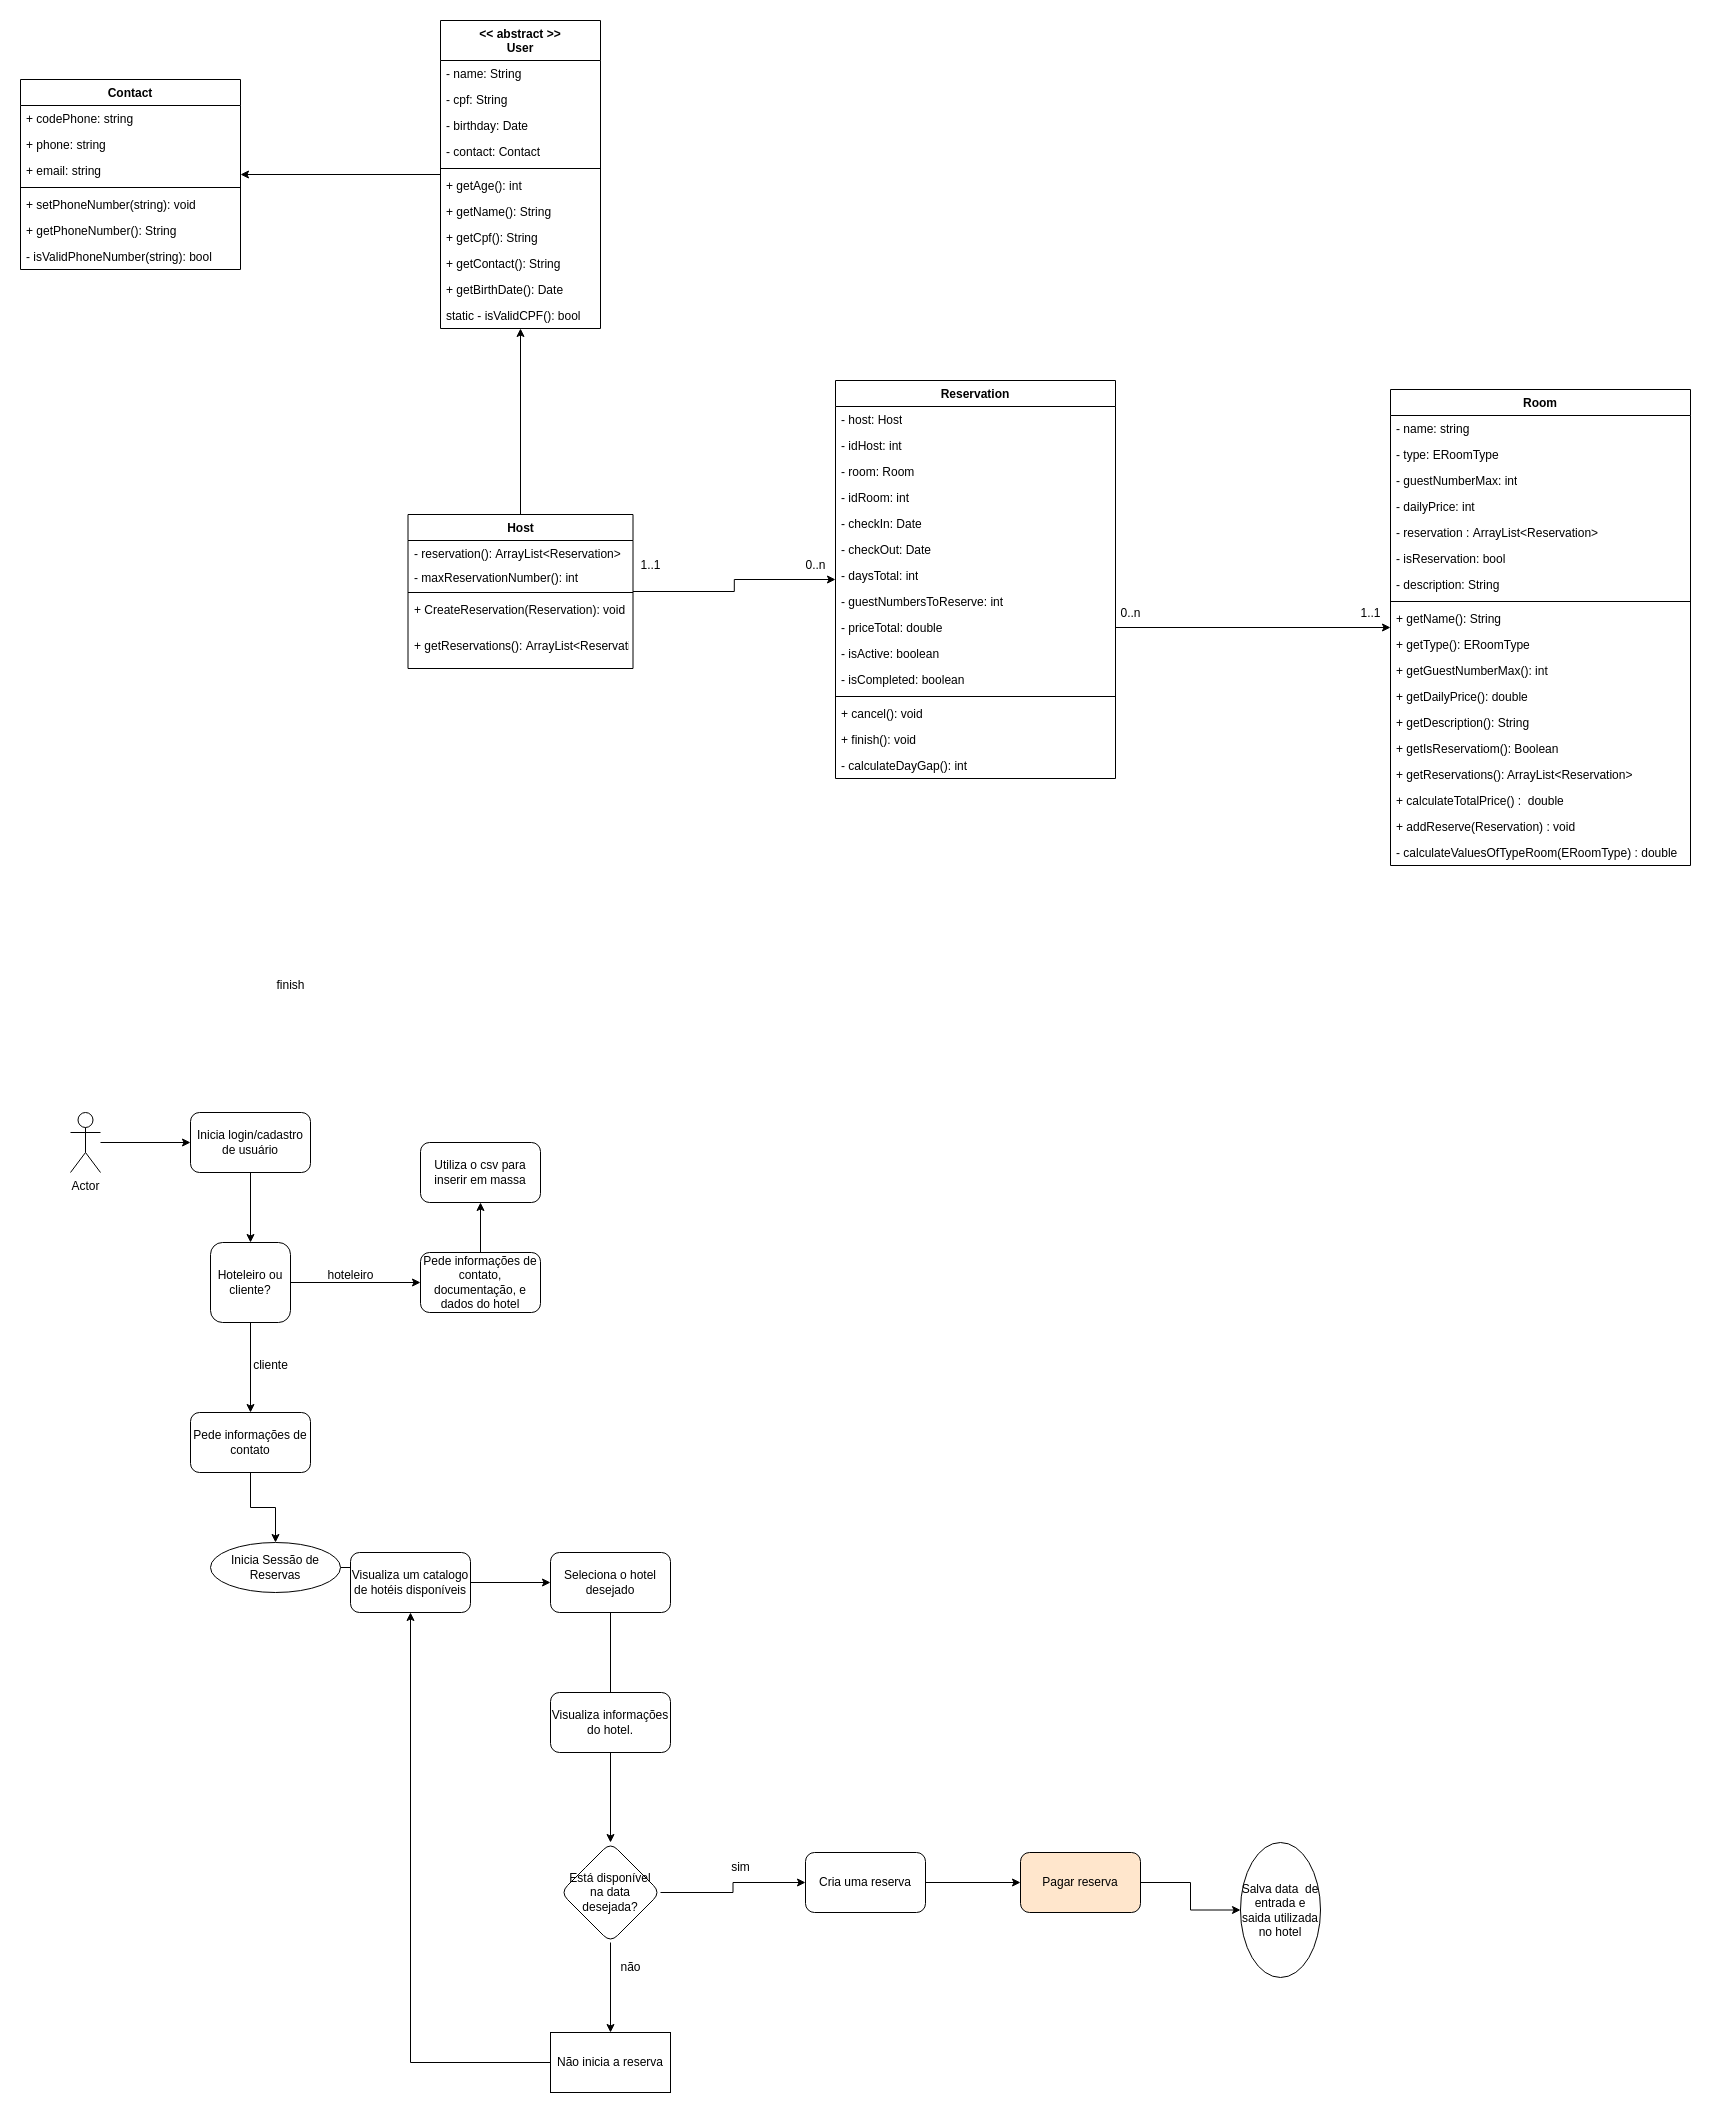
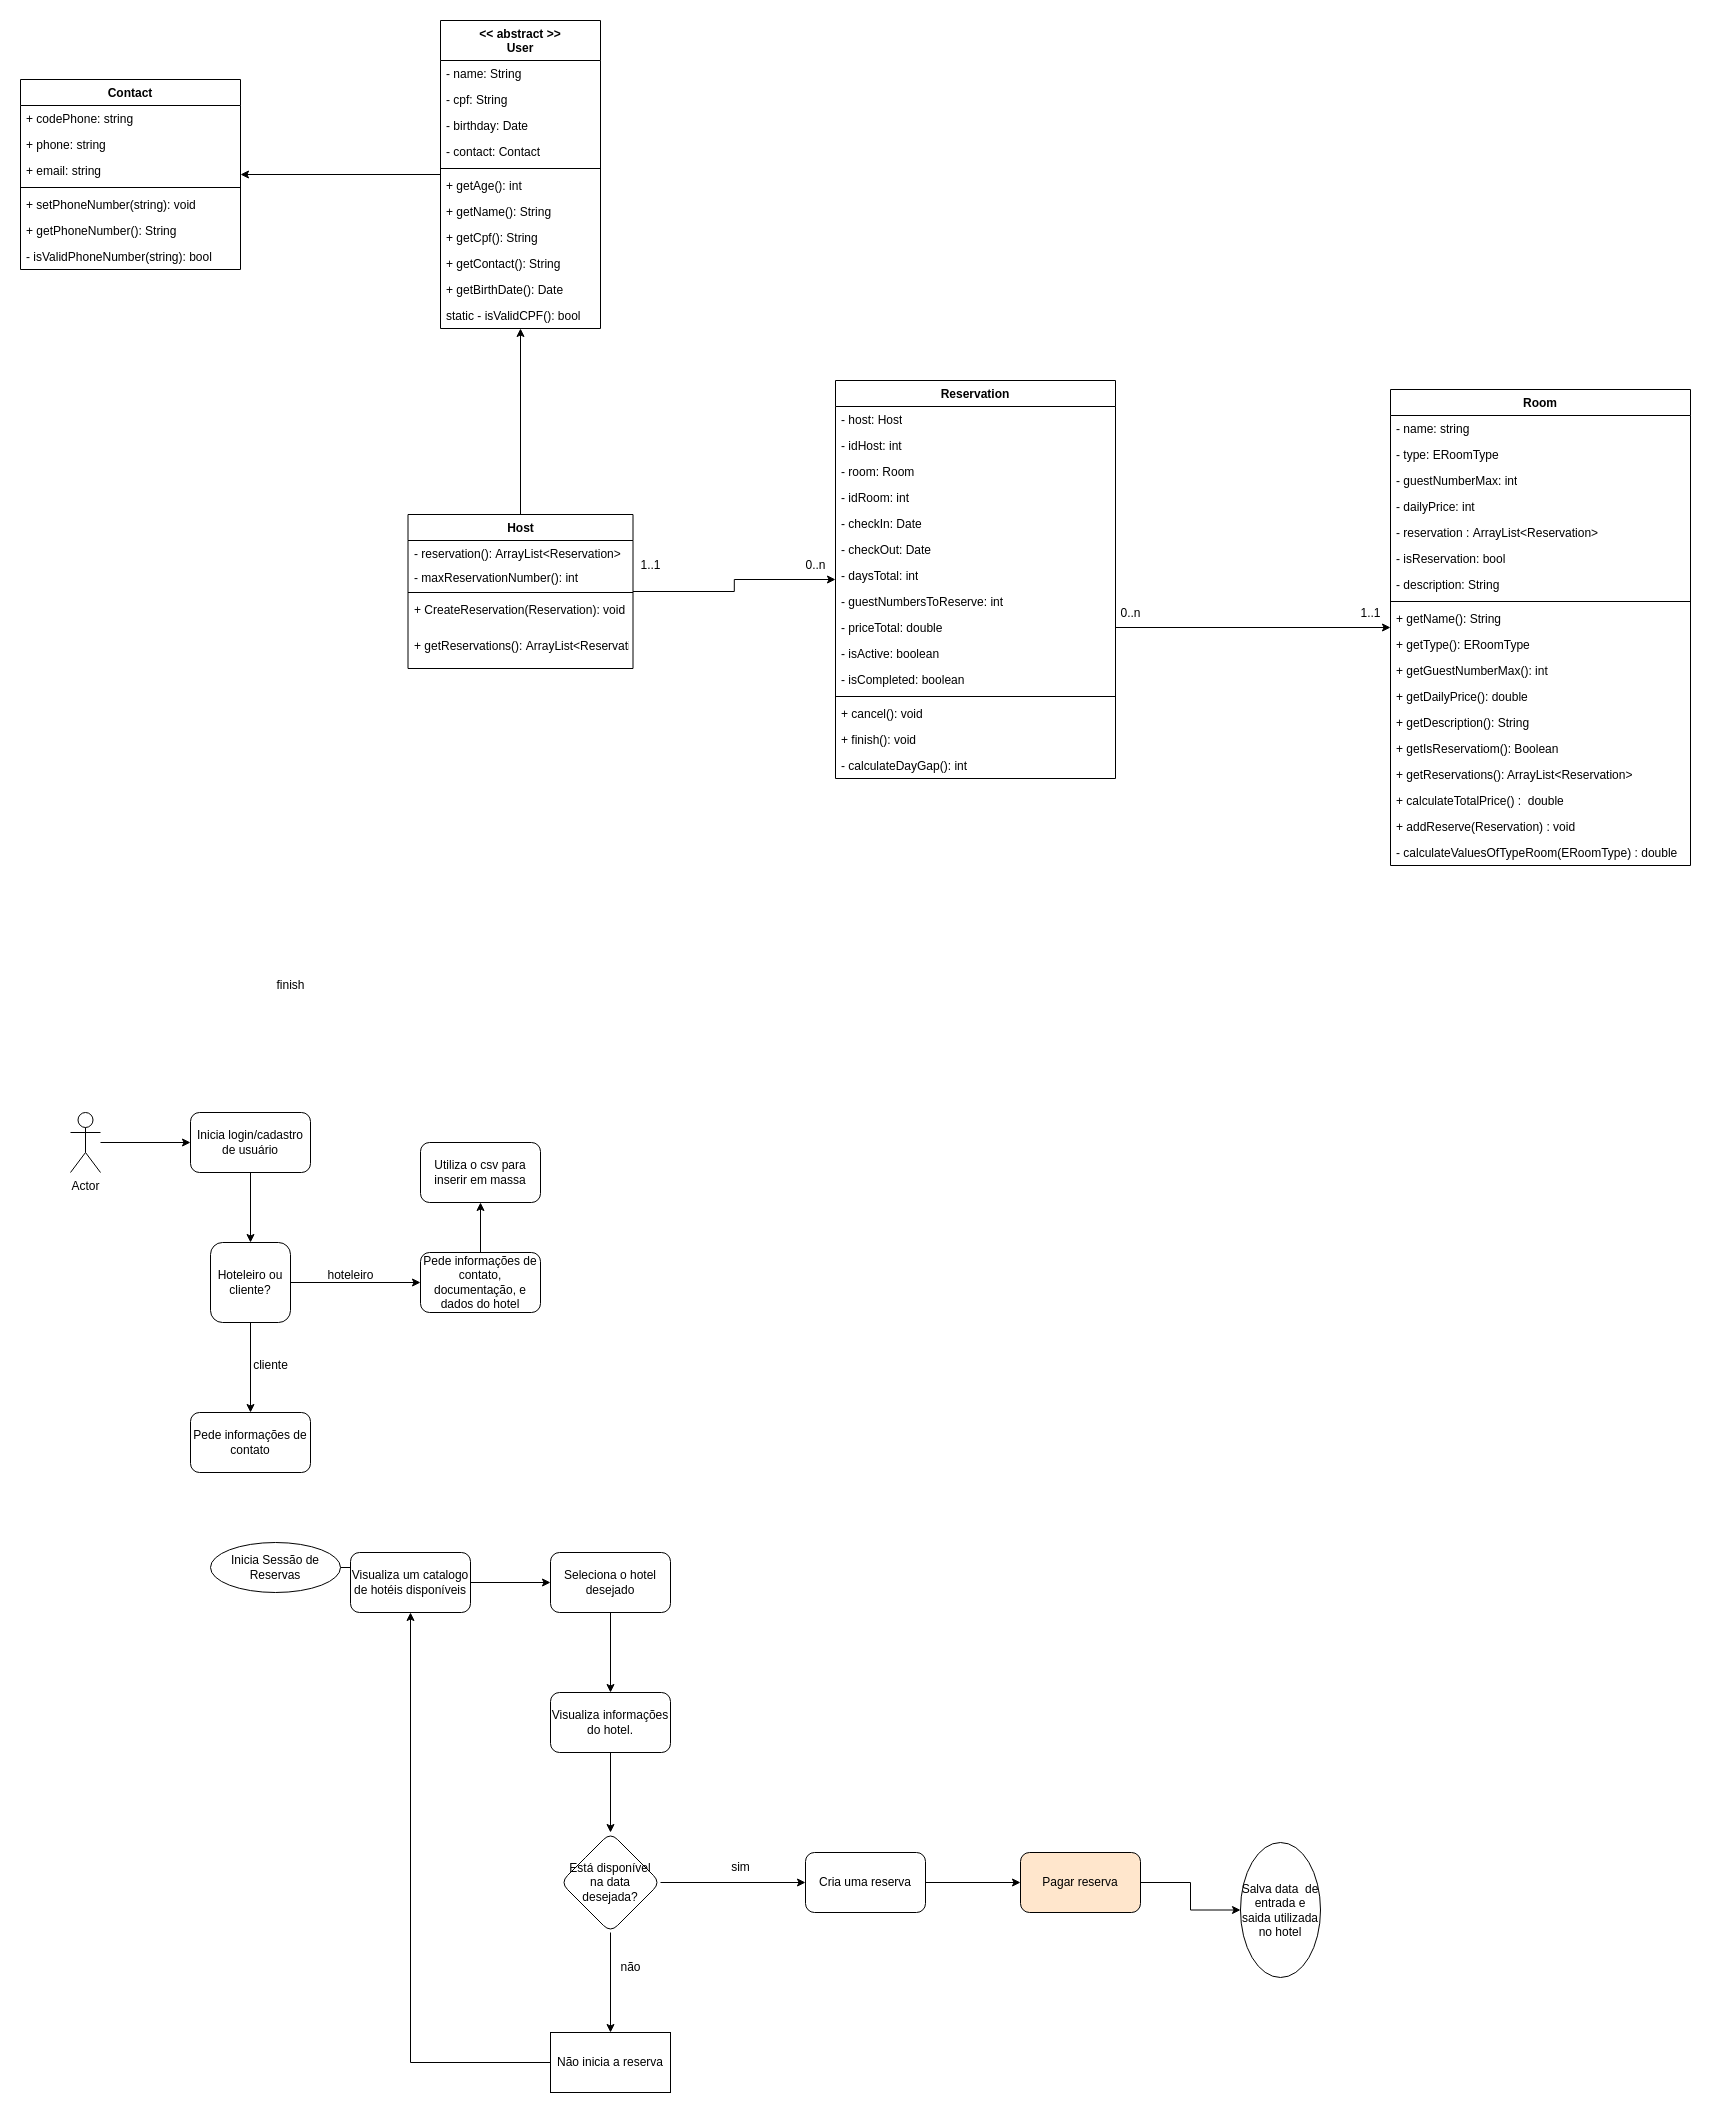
edge "Pede informações de contato" -> "Inicia Sessão de Reservas": removed
edge "Seleciona o hotel desejado" -- "Visualiza informações do hotel.": arrowhead none -> classic
node "Está disponível na data desejada?": moved (611, 1893) -> (611, 1883)
